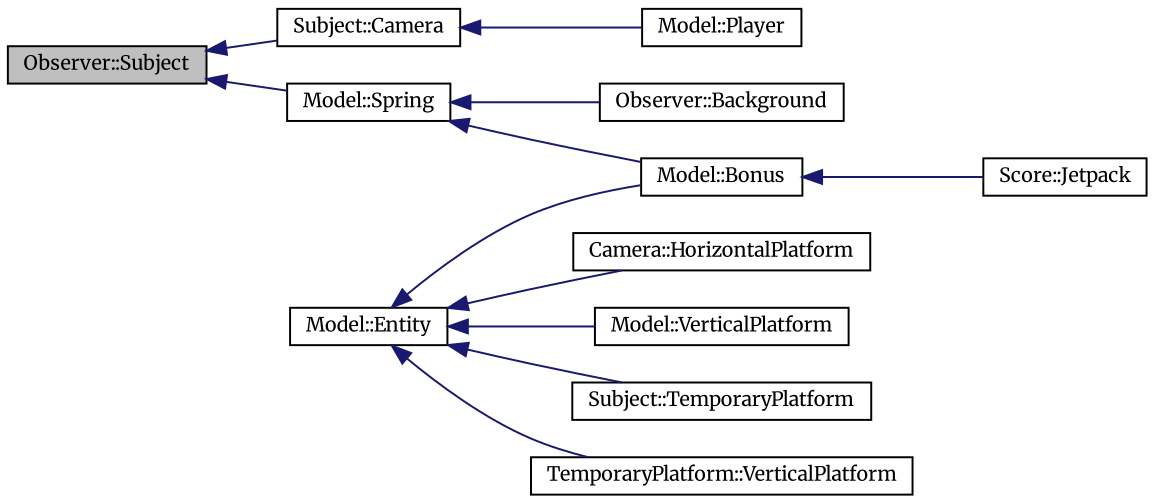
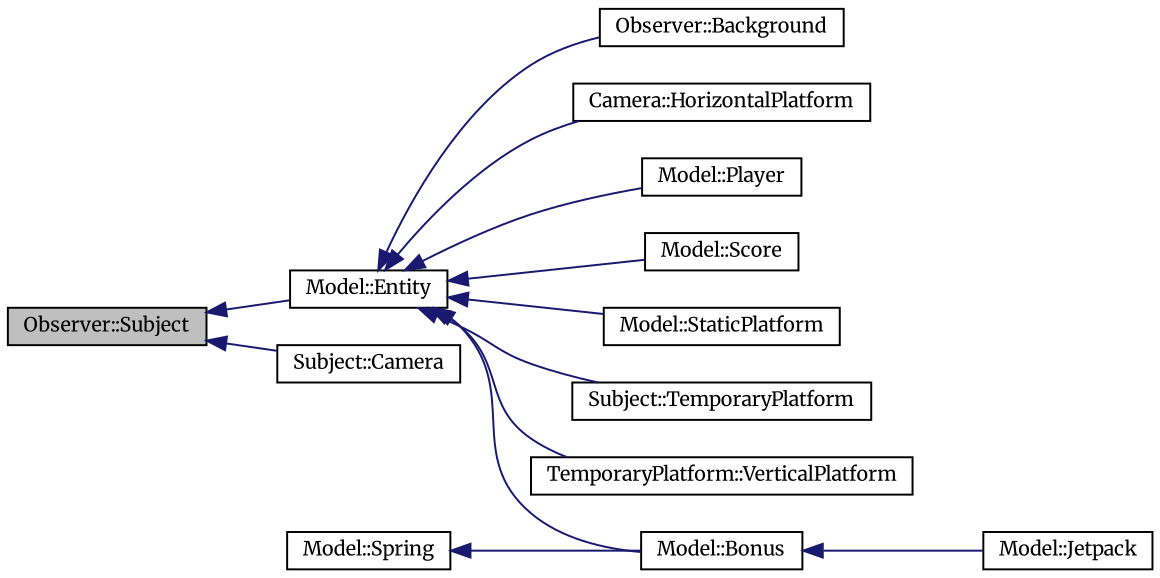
edge "Model::Player" -> "Subject::Camera": now "Model::Player" -> "Model::Entity"
edge "Model::Spring" -> "Observer::Subject": now "Model::Entity" -> "Observer::Subject"
edge "Observer::Background" -> "Model::Spring": now "Observer::Background" -> "Model::Entity"
node "Score::Jetpack": label "Score::Jetpack" -> "Model::Jetpack"
node "Model::VerticalPlatform": label "Model::VerticalPlatform" -> "Model::Score"
node "Model::StaticPlatform": added
